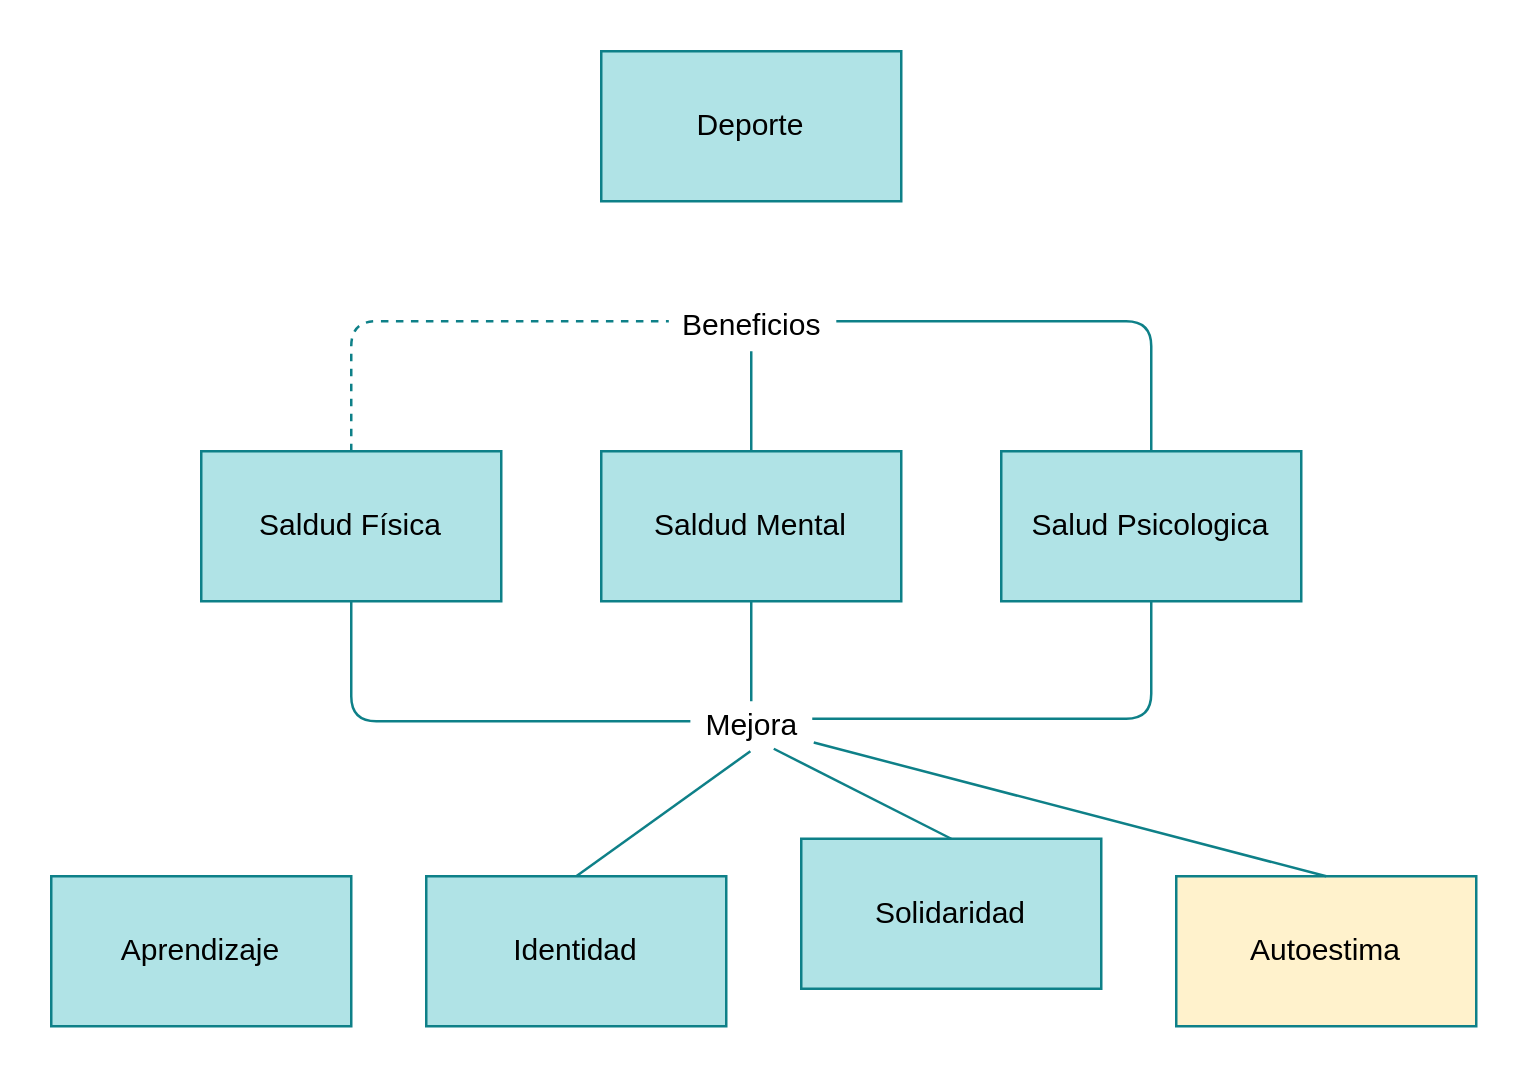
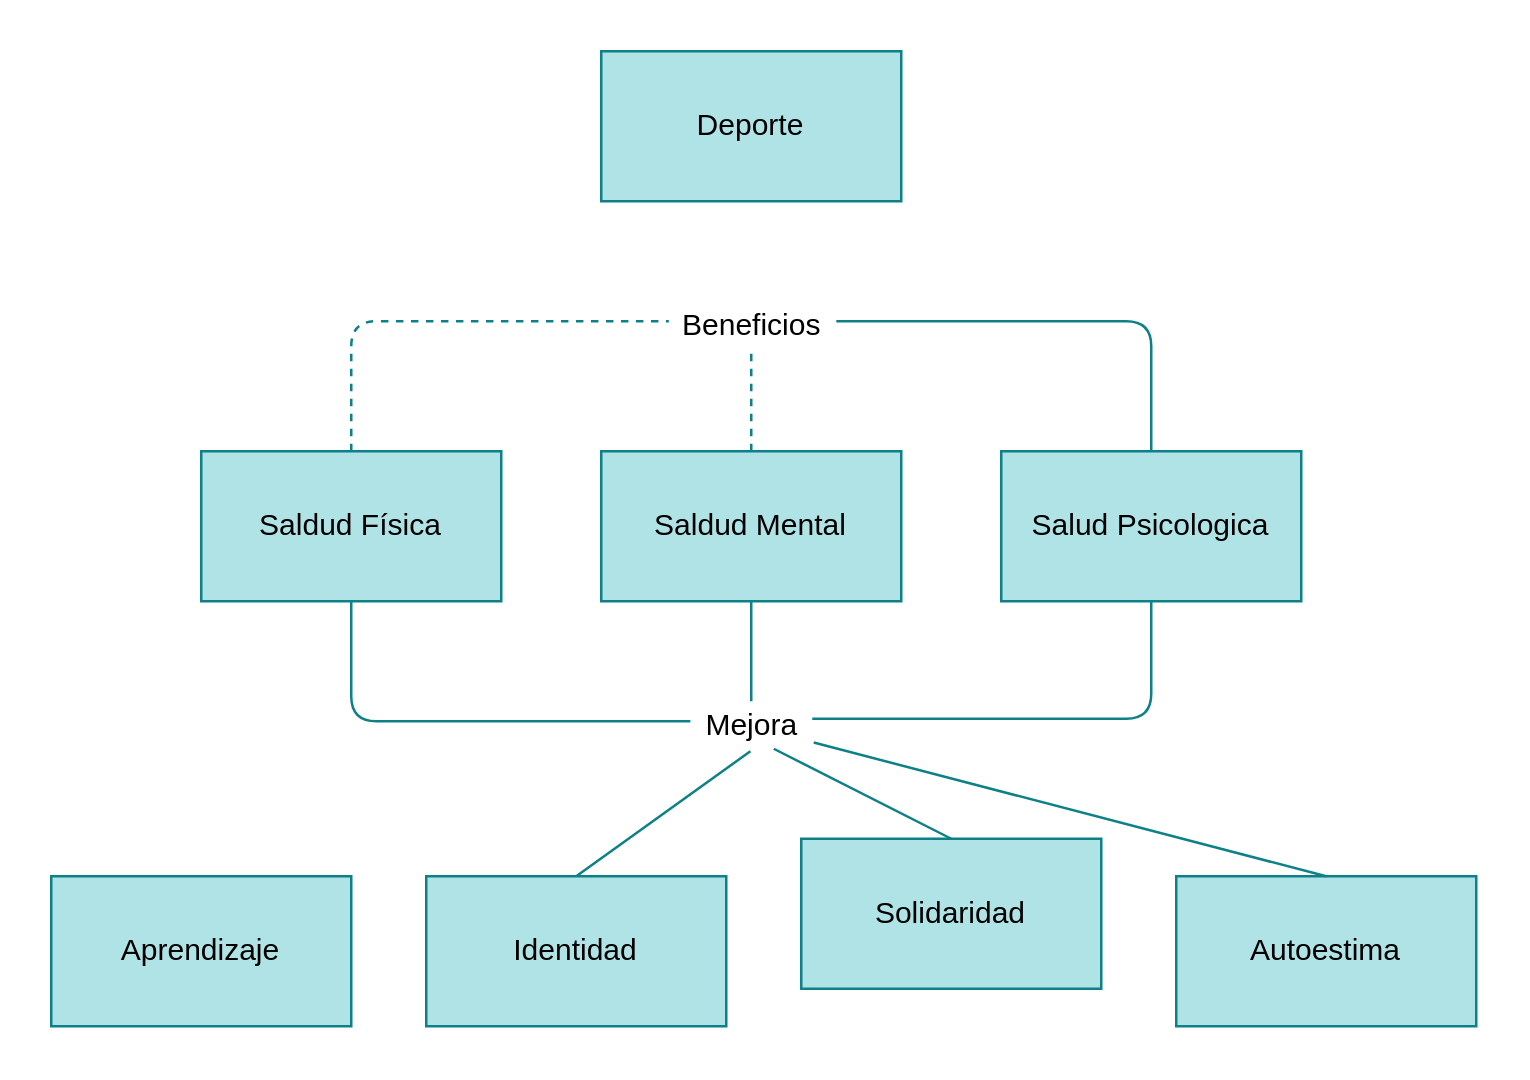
edge "Beneficios" -- "Saldud Mental": style solid -> dashed
node "Autoestima": fillcolor #fff2cc -> #b0e3e6
